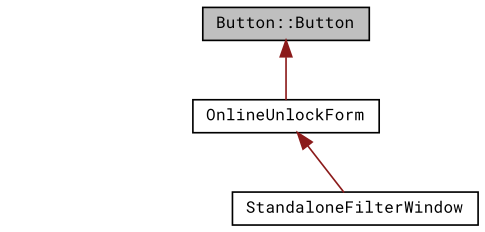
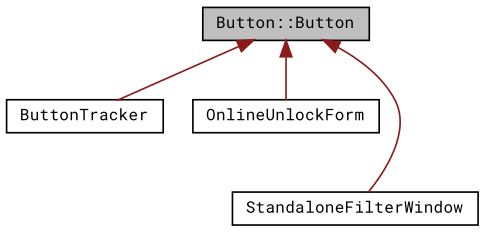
node "ButtonTracker": added
edge "StandaloneFilterWindow" -> "OnlineUnlockForm": now "StandaloneFilterWindow" -> "Button::Button"
